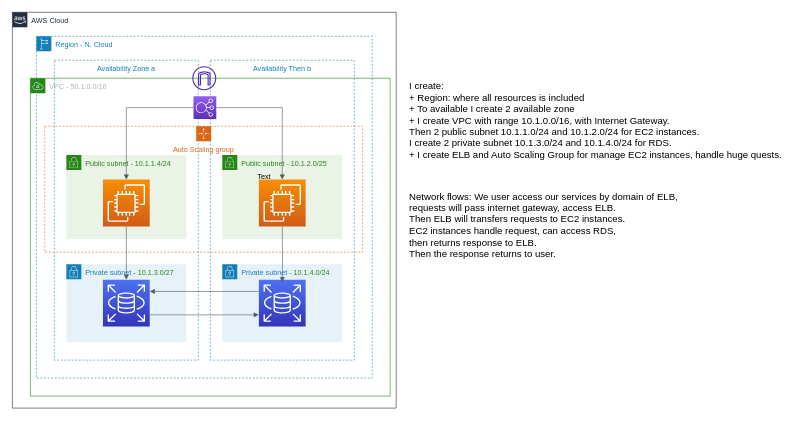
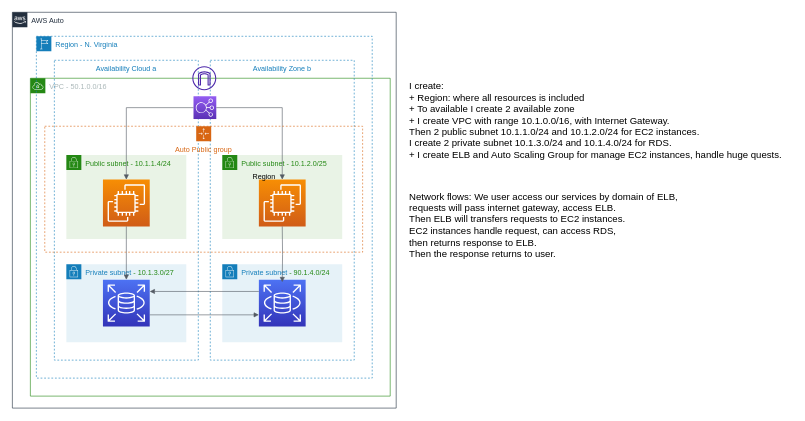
node "AWS Cloud": label "AWS Cloud" -> "AWS Auto"
node "Region - N. Cloud": label "Region - N. Cloud" -> "Region - N. Virginia"
node "Availability Zone a": label "Availability Zone a" -> "Availability Cloud a"
node "Availability Then b": label "Availability Then b" -> "Availability Zone b"
node "Auto Scaling group": label "Auto Scaling group" -> "Auto Public group"
node "Text": label "Text" -> "Region"
node "Private subnet - 10.1.4.0/24": label "Private subnet - 10.1.4.0/24" -> "Private subnet - 90.1.4.0/24"
